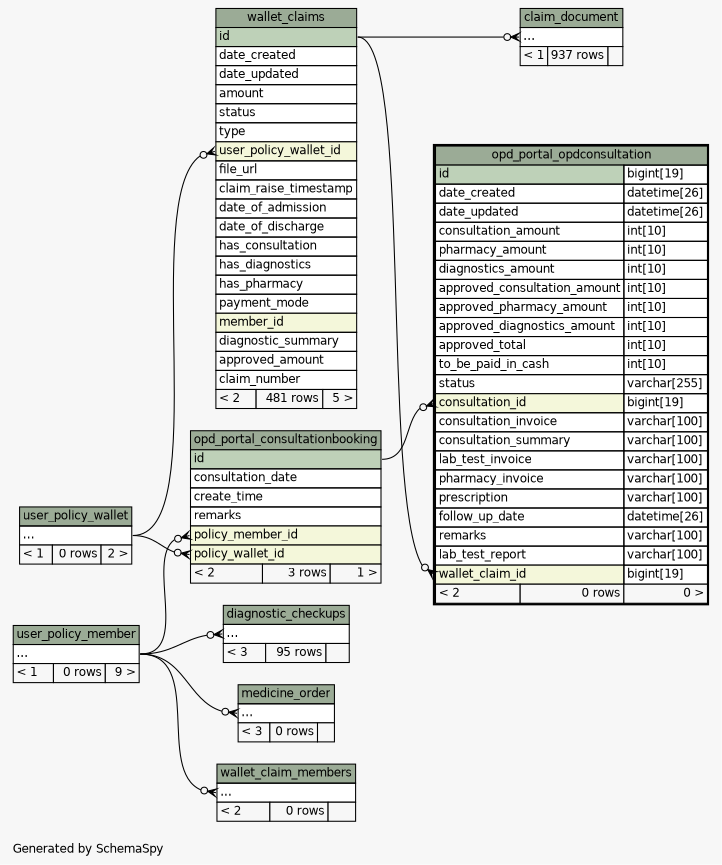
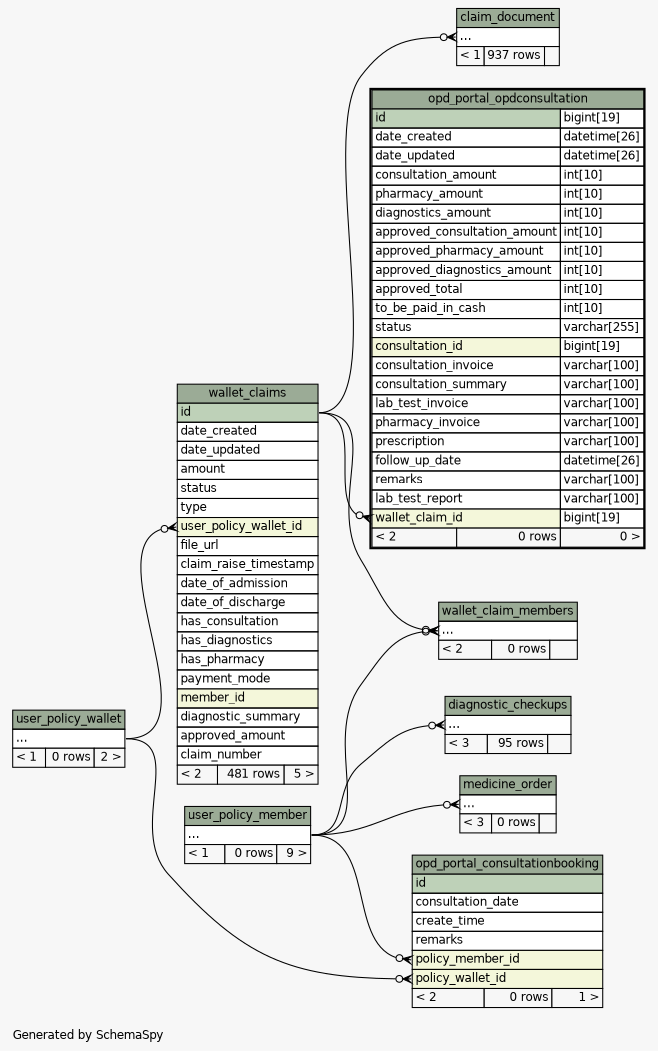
edge "opd_portal_consultationbooking" -> "opd_portal_opdconsultation": removed
edge "wallet_claims" -> "wallet_claim_members": added
node "opd_portal_consultationbooking": text "3 rows" -> "0 rows"
